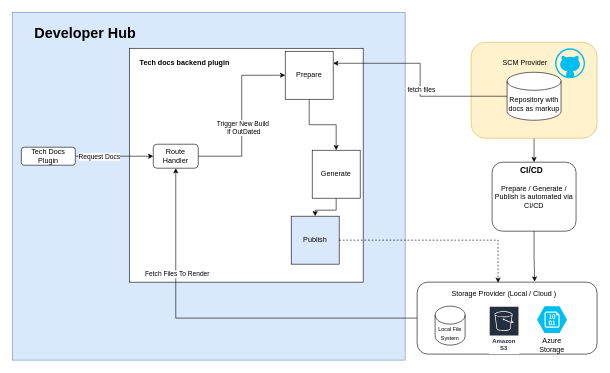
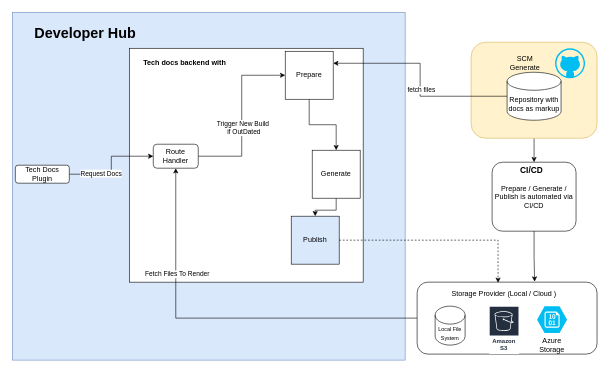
node "Tech docs backend plugin": label "Tech docs backend plugin" -> "Tech docs backend with"
node "SCM Provider": label "SCM Provider" -> "SCM Generate"
node "Tech Docs Plugin": moved (48, 156) -> (42, 174)
